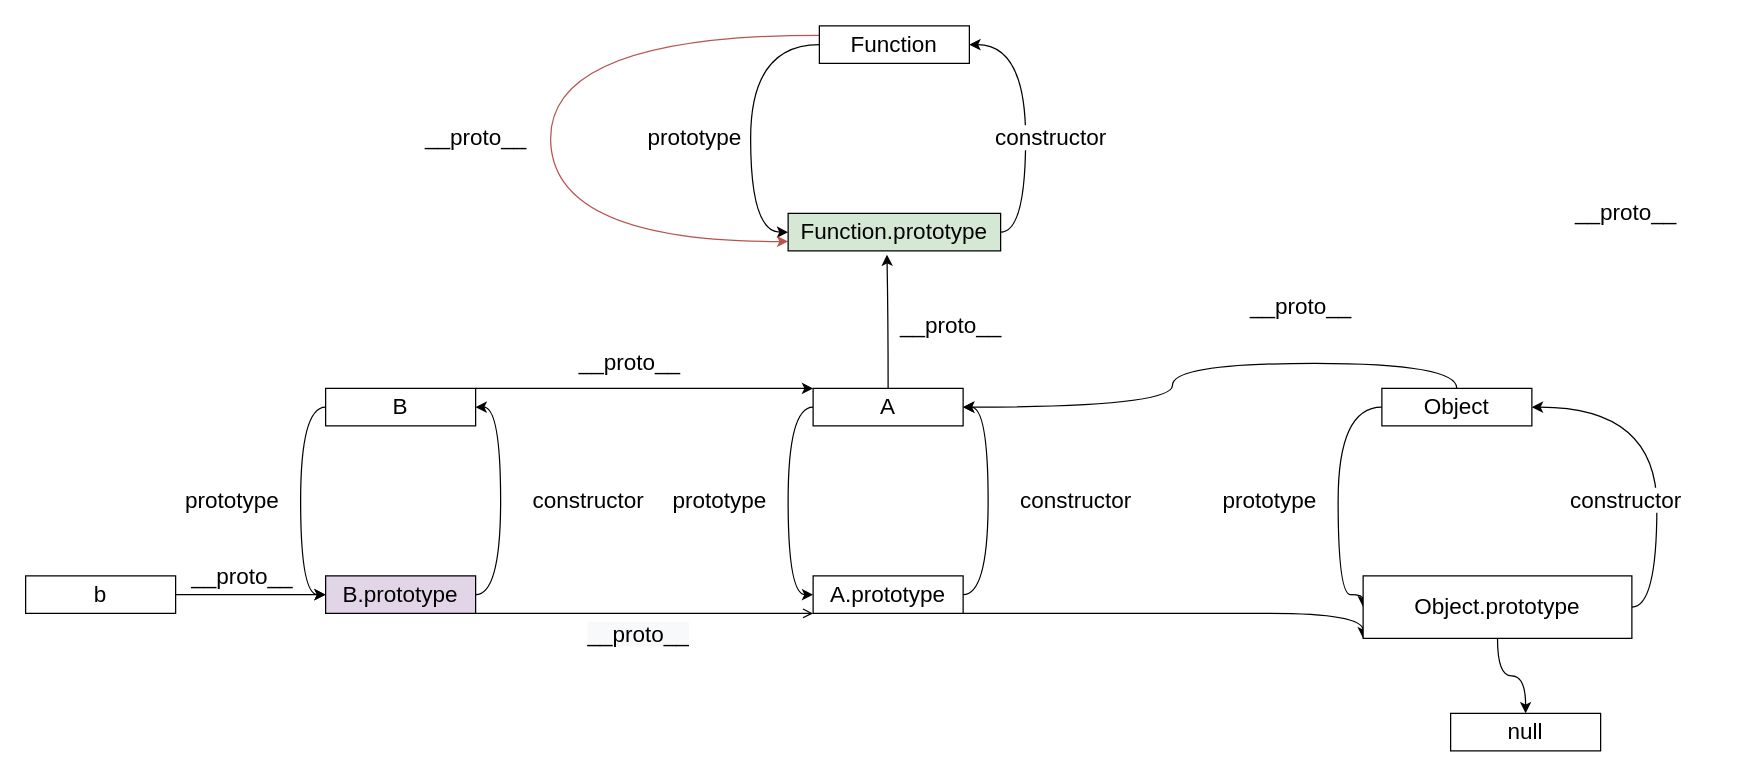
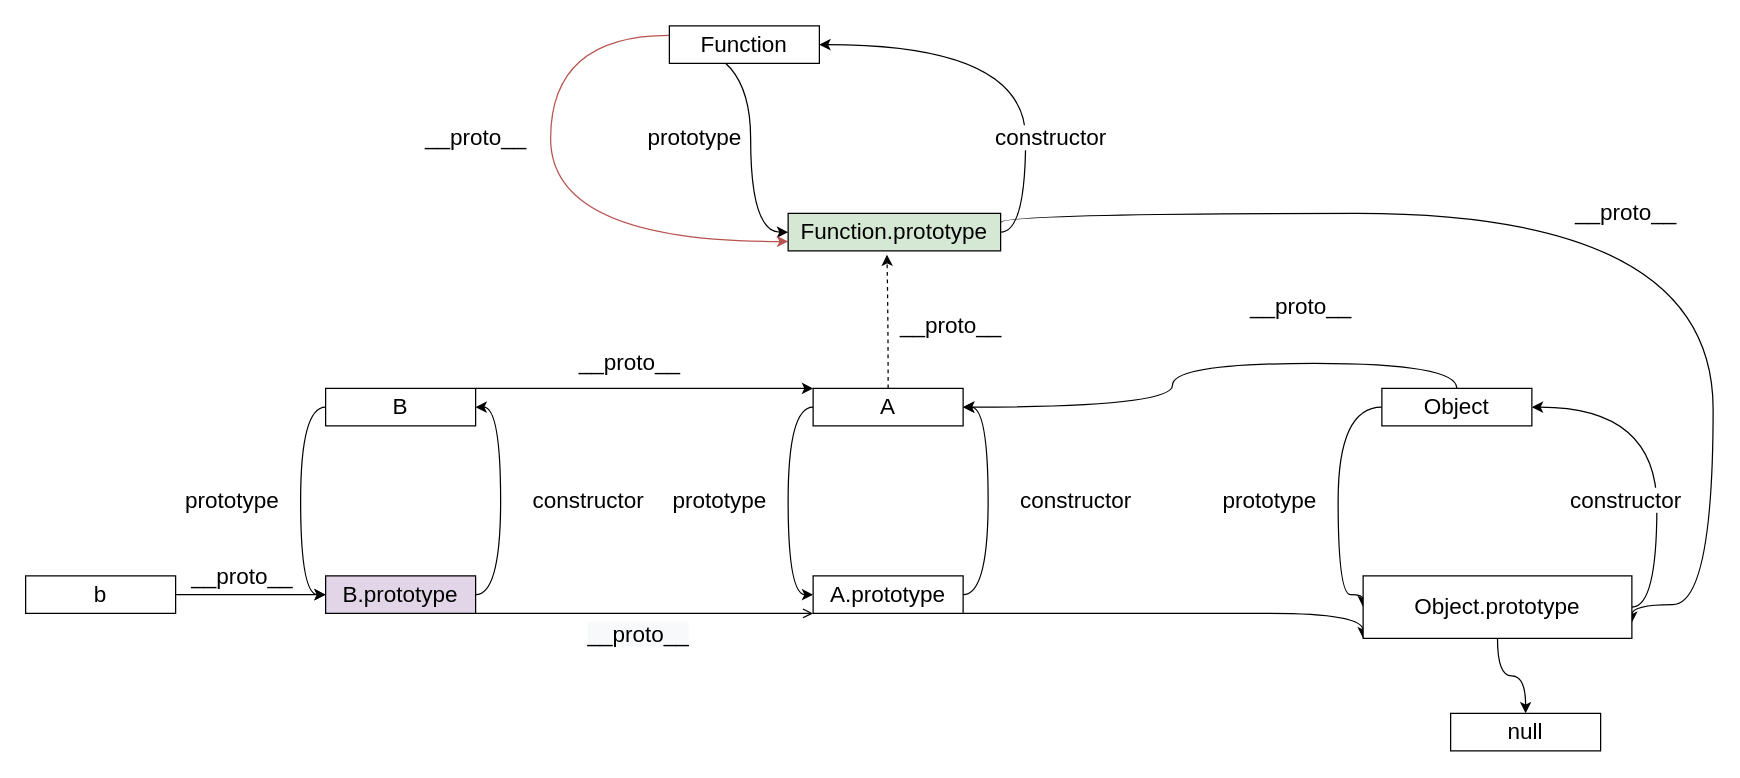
node "Function": moved (894, 44) -> (744, 44)
edge "Function.prototype" -> "Object.prototype": added
edge "A" -> "Function.prototype": style solid -> dashed
